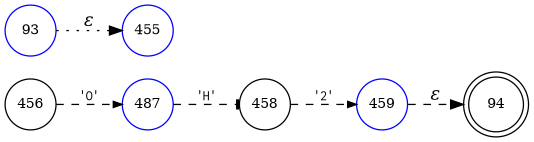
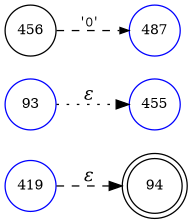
node "458": removed
node "459": label "459" -> "419"
